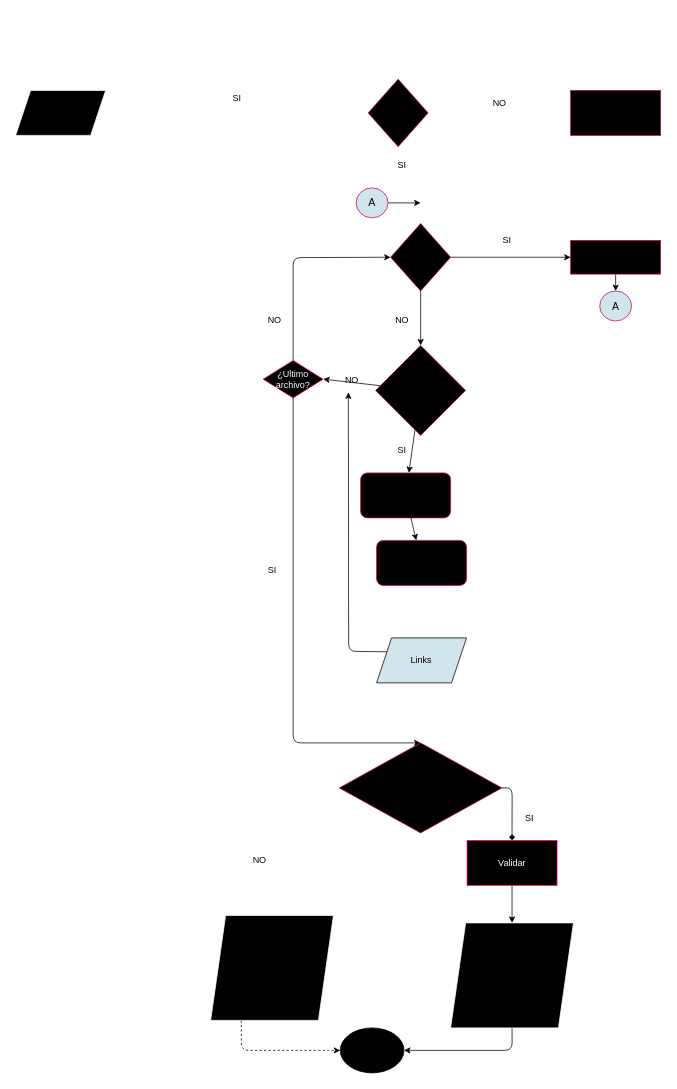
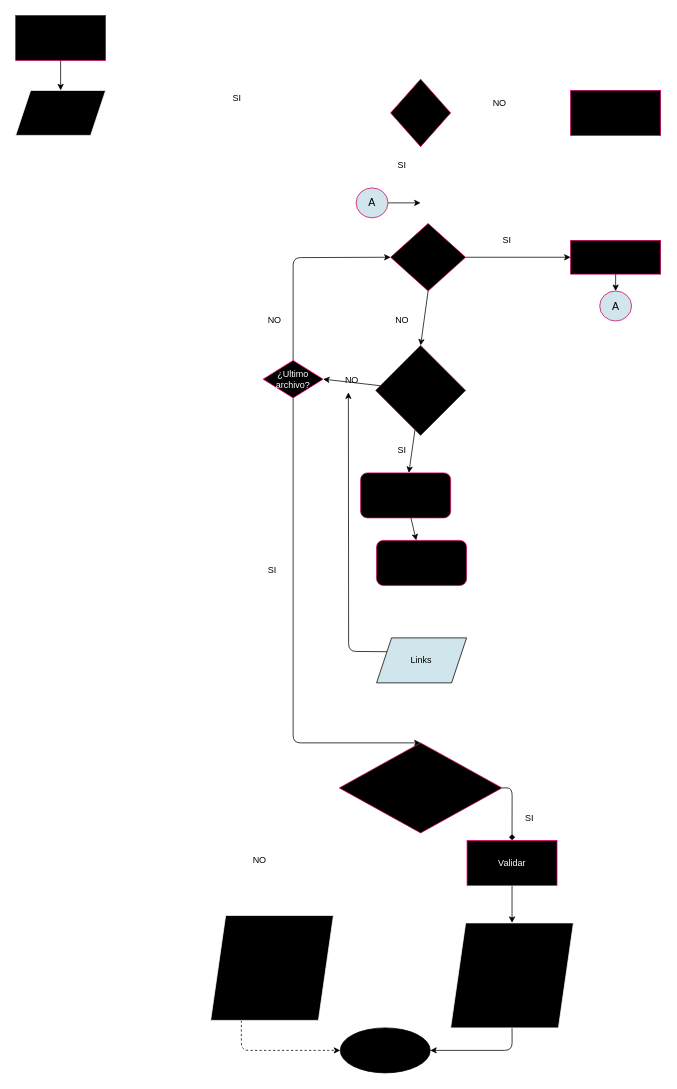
node "Ingreso de ruta": added
edge "Ingreso de ruta" -> "Existe": added
node "Ruta absoluta": moved (398, 113) -> (420, 113)
node "Directorio": size 60x68 -> 75x68
node "Fin": size 64x45 -> 90x45
